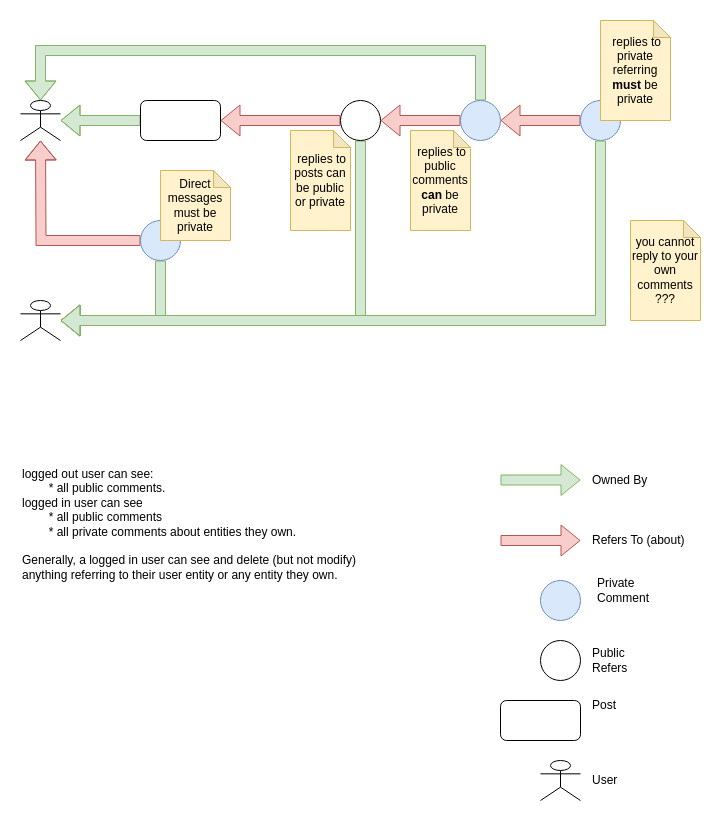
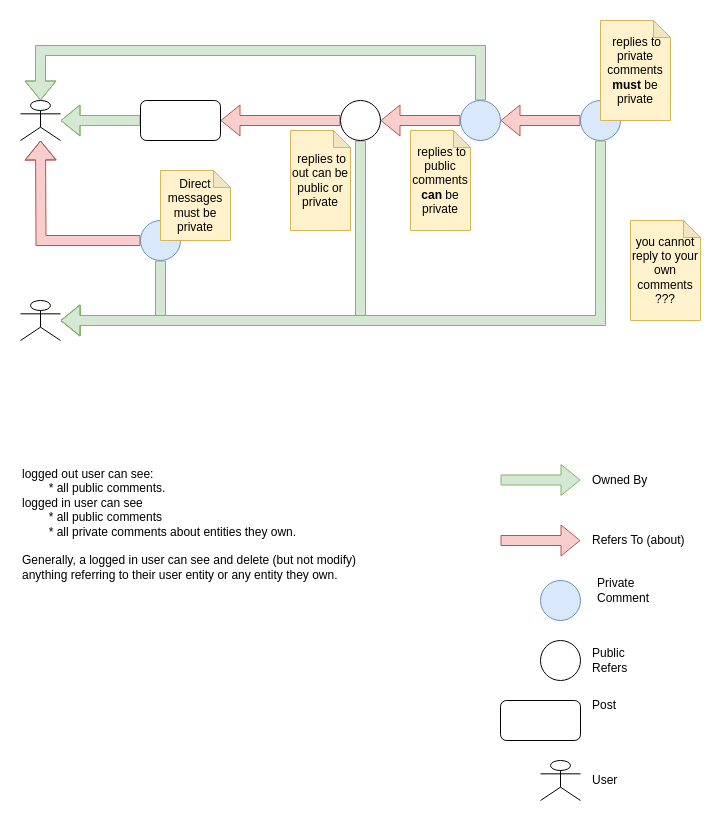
node "replies to private referring must be private": label "replies to private referring must be private" -> "replies to private comments must be private"
node "replies to posts can be public or private": label "replies to posts can be public or private" -> "replies to out can be public or private"
